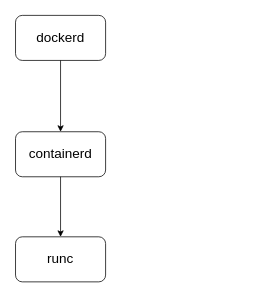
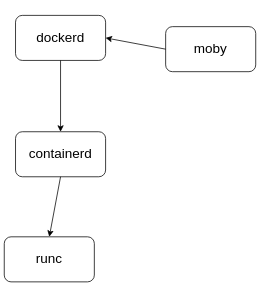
edge "moby" -> "dockerd": added
node "moby": added
node "runc": moved (60, 259) -> (49, 259)
